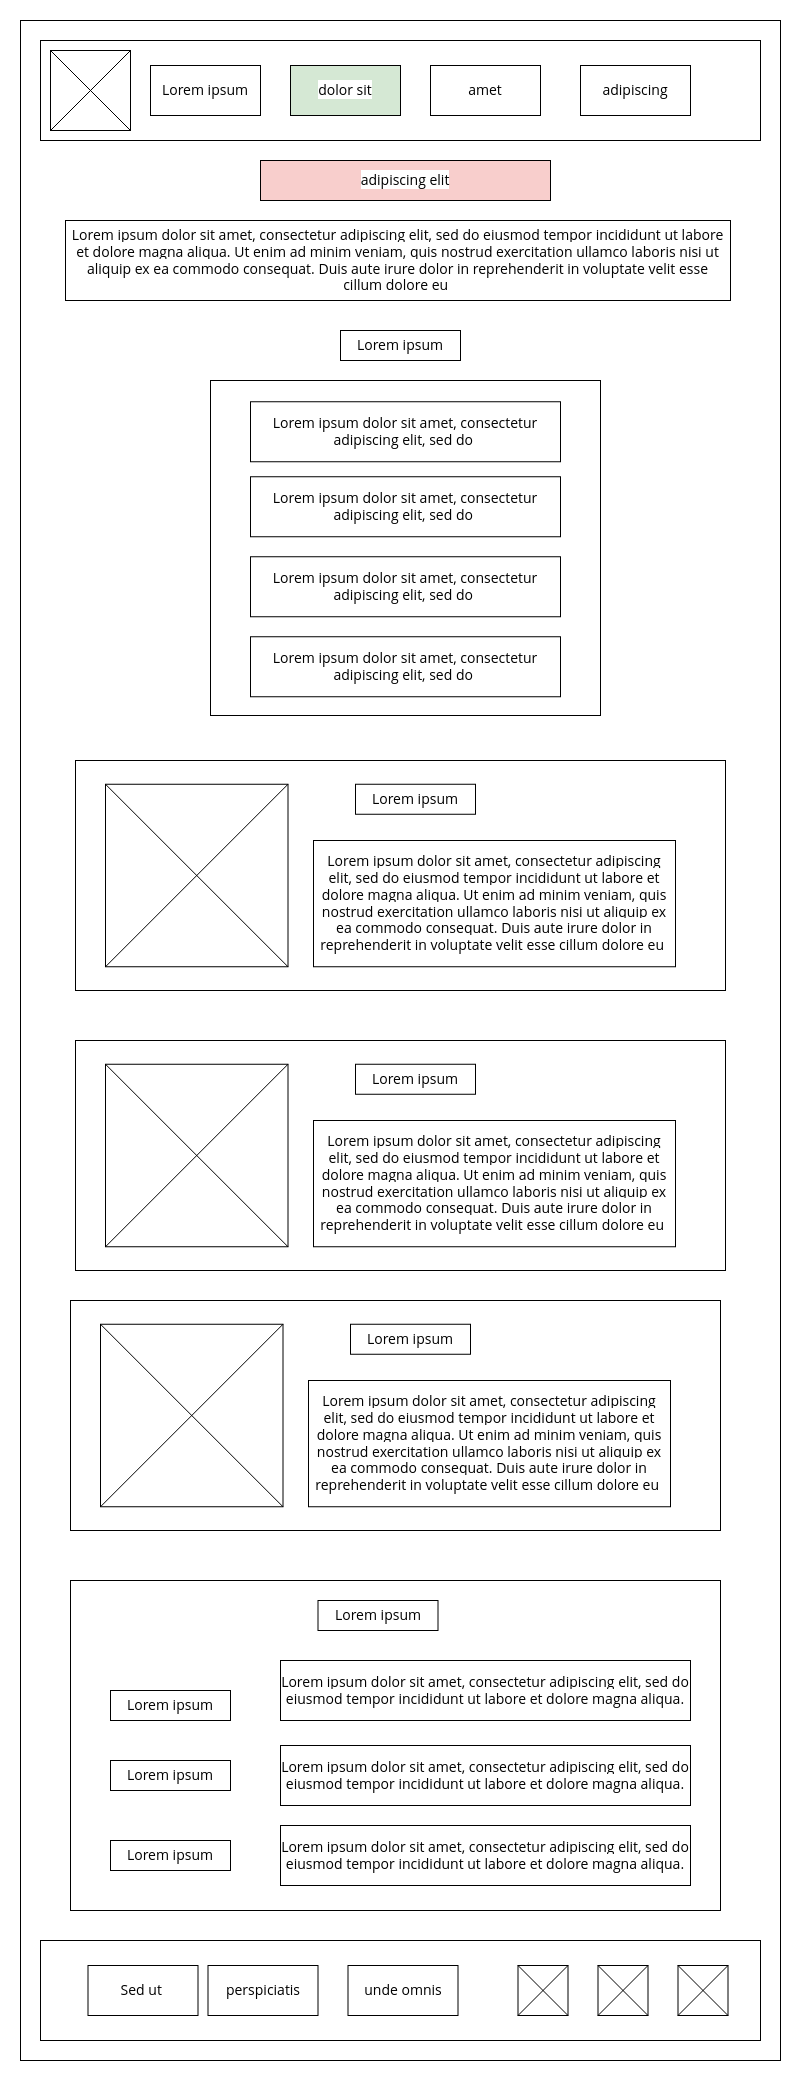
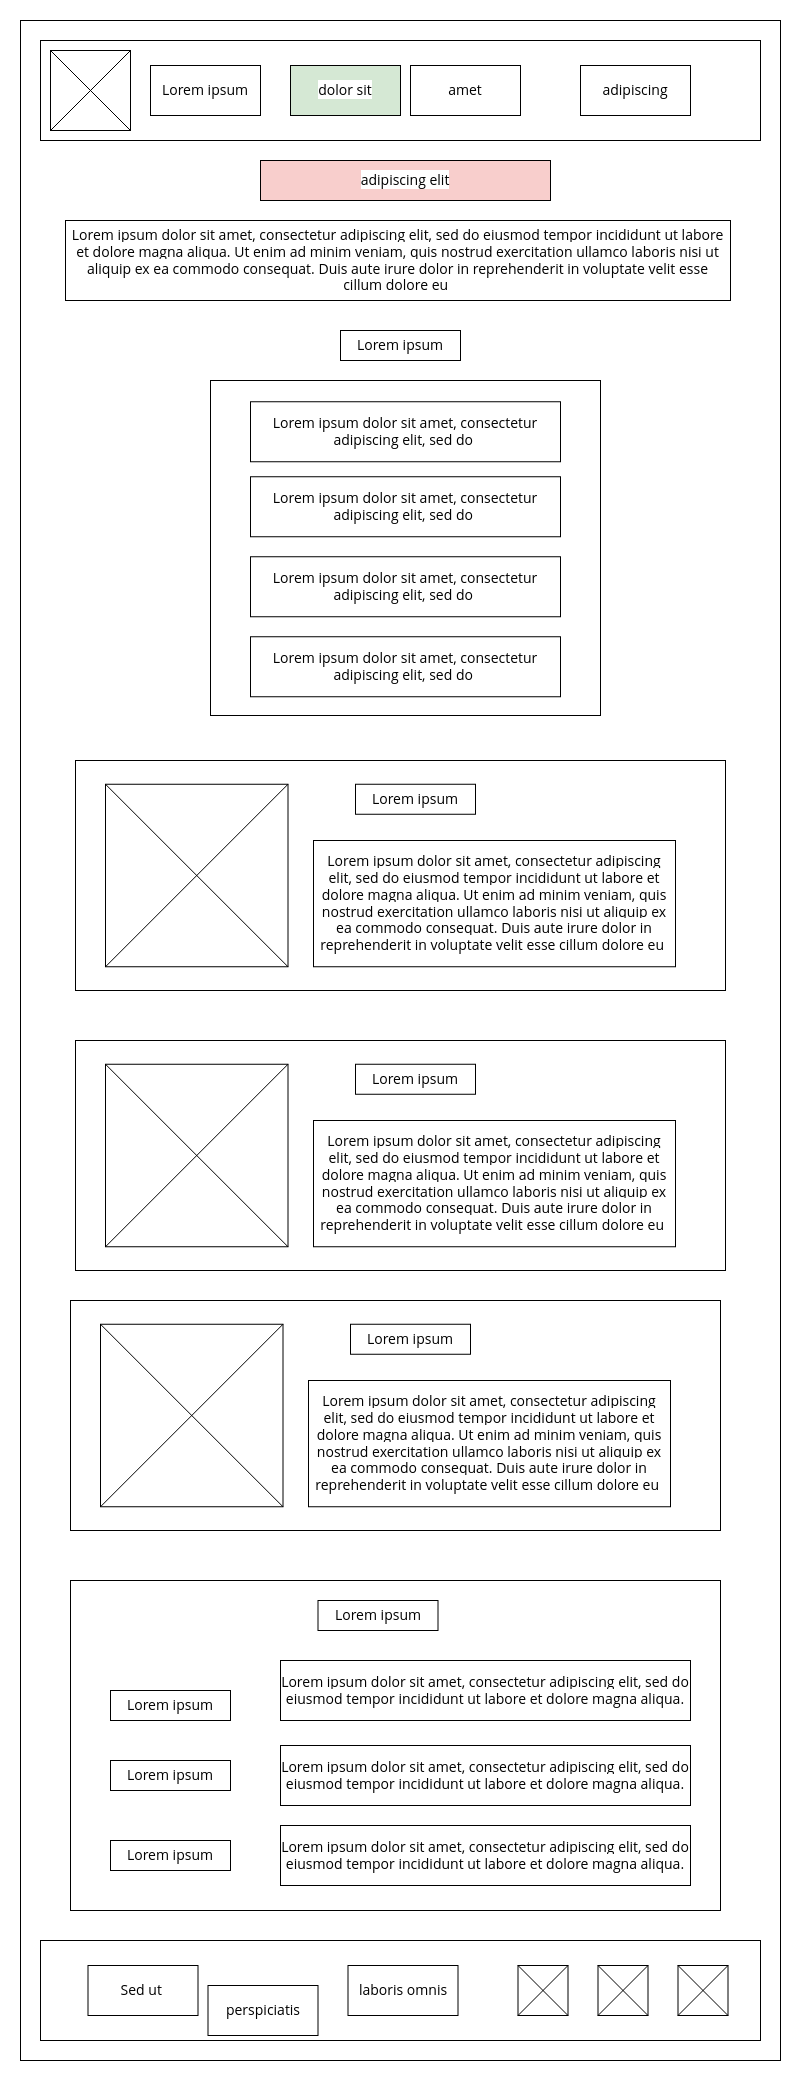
node "amet": moved (486, 91) -> (466, 91)
node "perspiciatis": moved (263, 1991) -> (263, 2011)
node "unde omnis": label "unde omnis" -> "laboris omnis"
